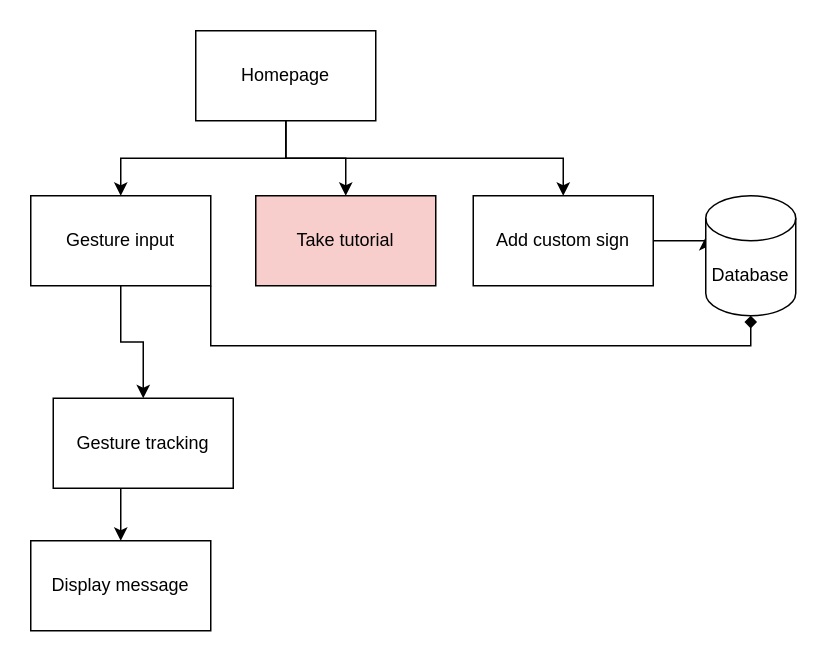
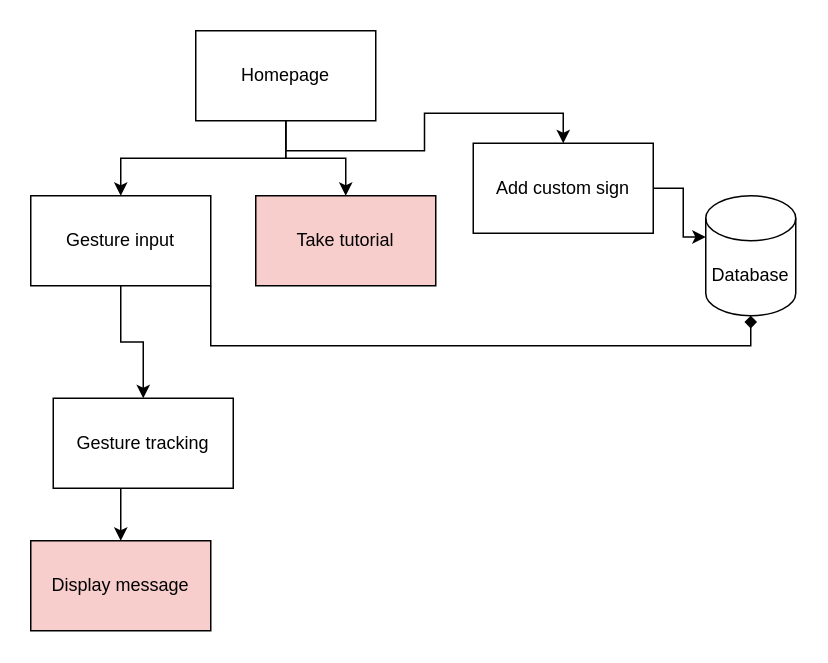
node "Add custom sign": moved (563, 241) -> (563, 188)
node "Display message": fillcolor #ffffff -> #f8cecc
